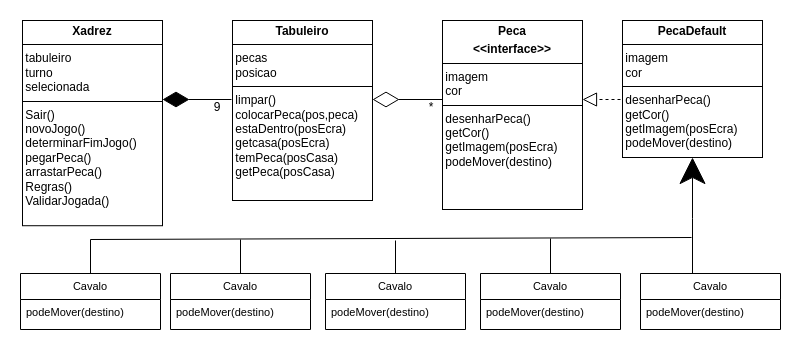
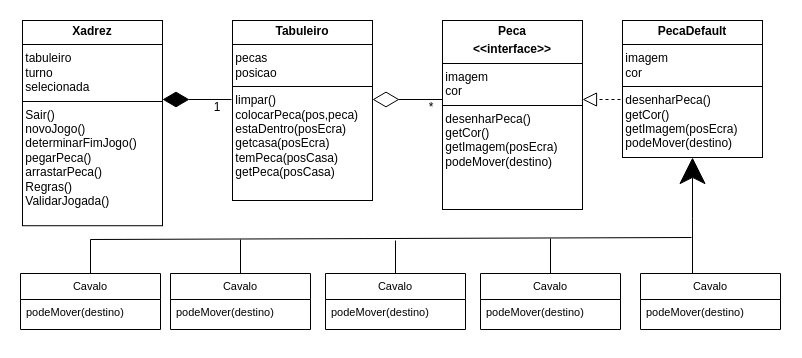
node "9": label "9" -> "1"
